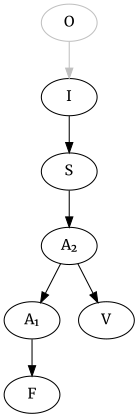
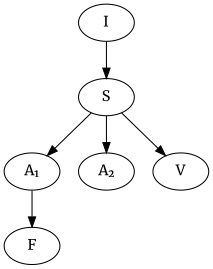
node "O": removed
edge "A₂" -> "A₁": now "S" -> "A₁"
edge "A₂" -> "V": now "S" -> "V"
